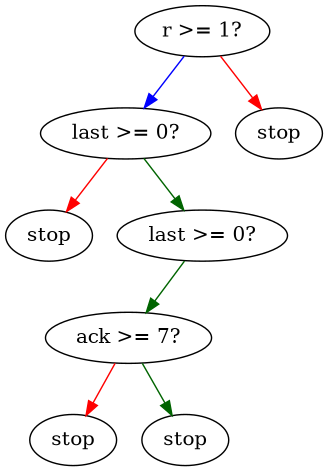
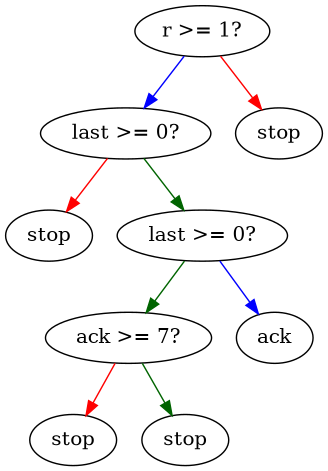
node "ack": added
